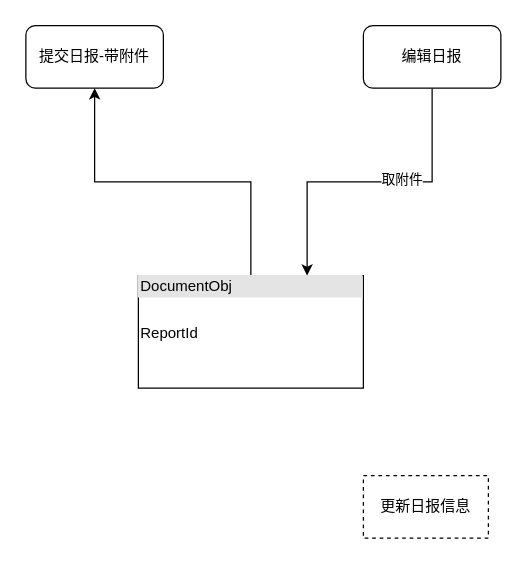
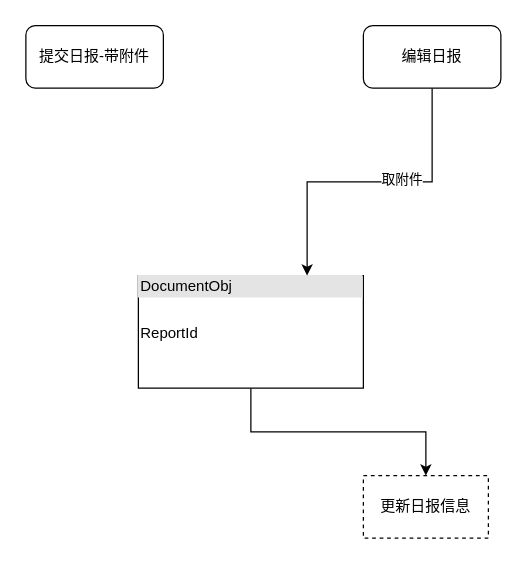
edge "DocumentObj ReportId" -> "提交日报-带附件": now "DocumentObj ReportId" -> "更新日报信息"
